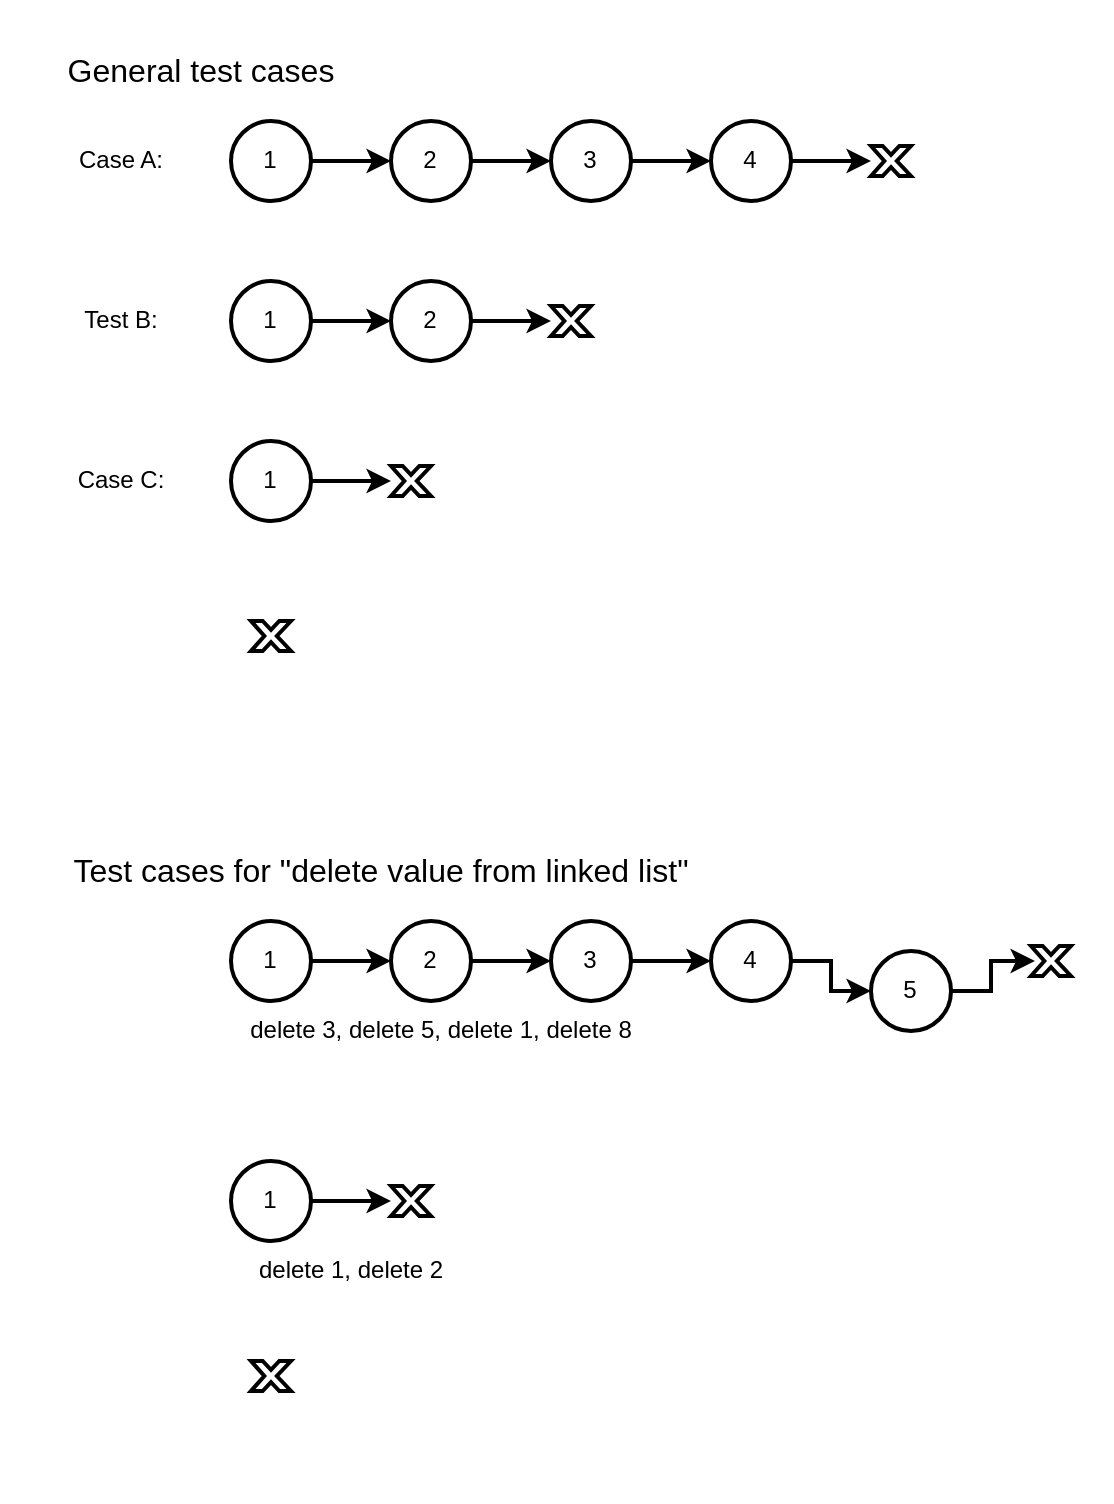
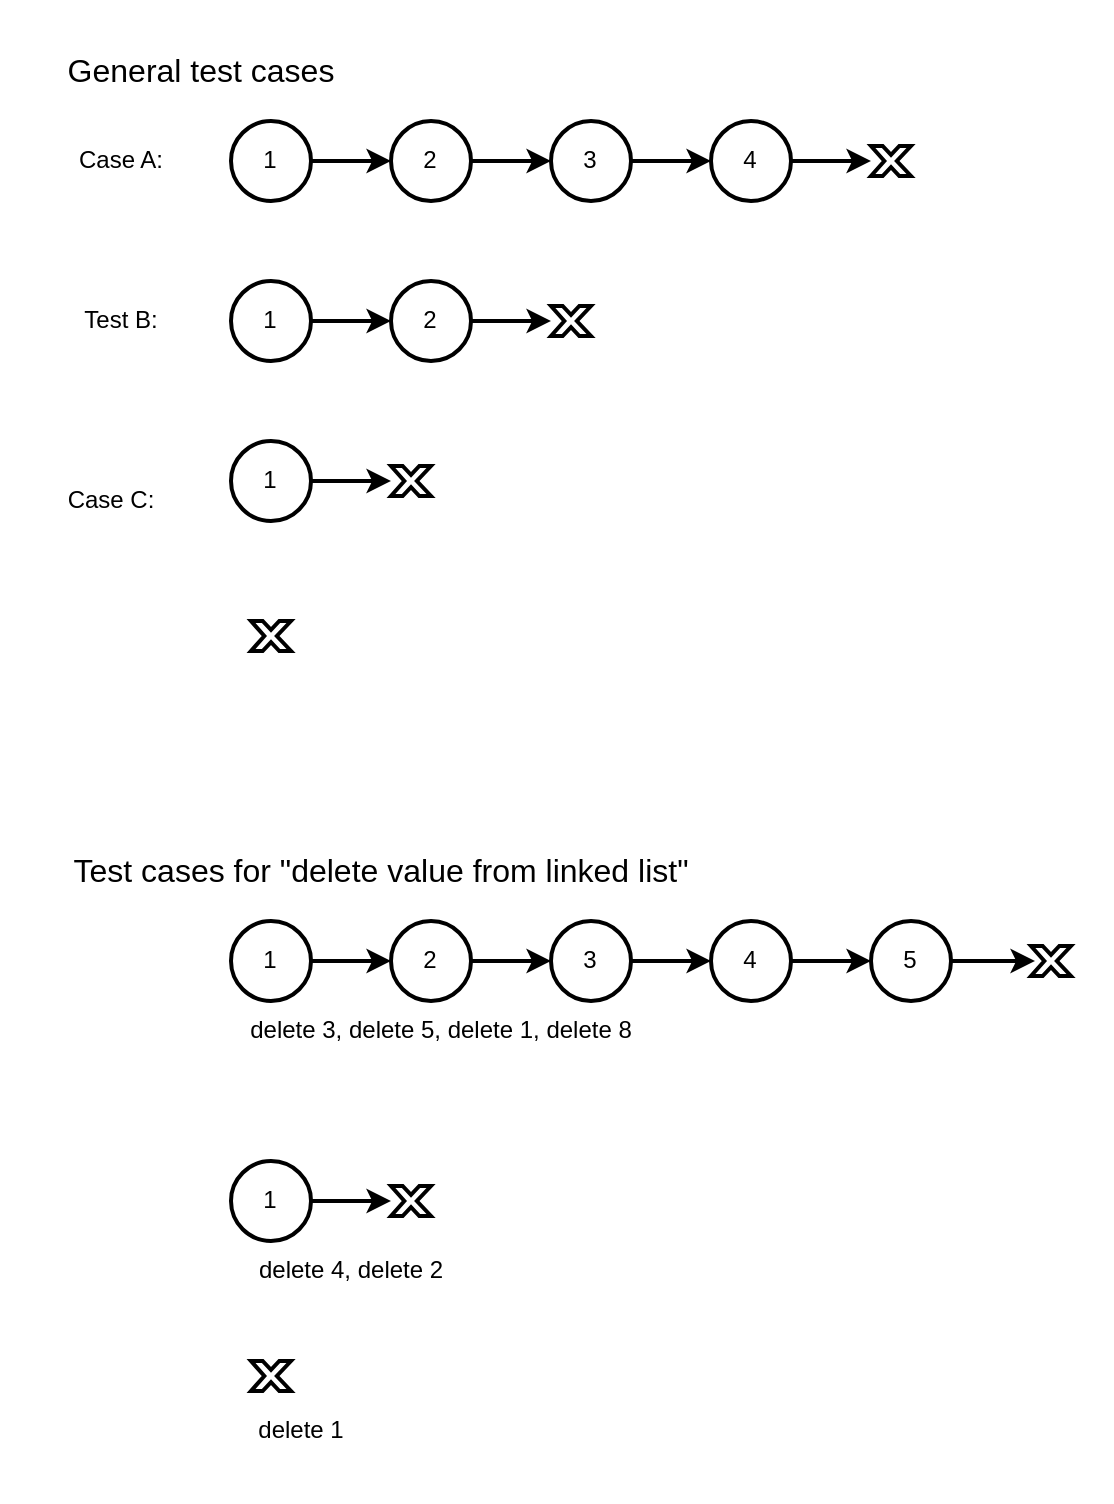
node "Case C:": moved (121, 481) -> (111, 501)
node "5": moved (911, 991) -> (911, 961)
node "delete 1, delete 2": label "delete 1, delete 2" -> "delete 4, delete 2"
node "delete 1": added
